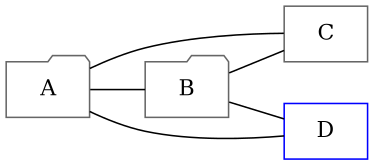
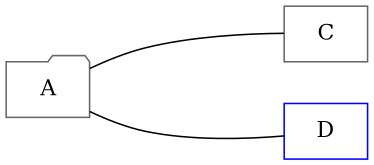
node "B": removed
